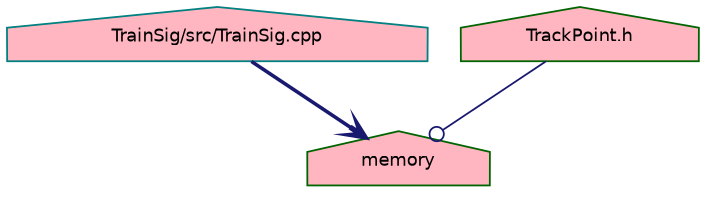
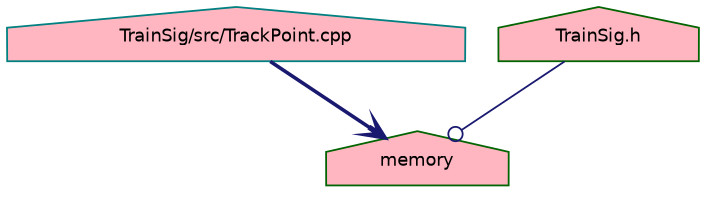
node "TrainSig/src/TrainSig.cpp": label "TrainSig/src/TrainSig.cpp" -> "TrainSig/src/TrackPoint.cpp"
node "TrackPoint.h": label "TrackPoint.h" -> "TrainSig.h"
